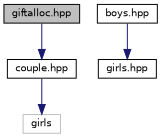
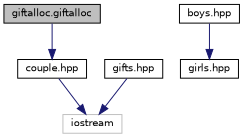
node "giftalloc.hpp": label "giftalloc.hpp" -> "giftalloc.giftalloc"
node "gifts.hpp": added
node "girls": label "girls" -> "iostream"
